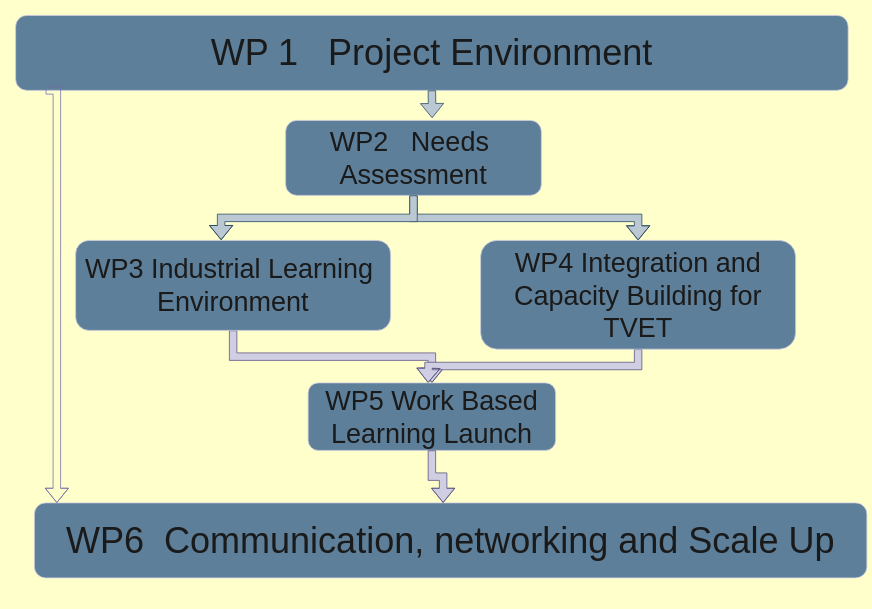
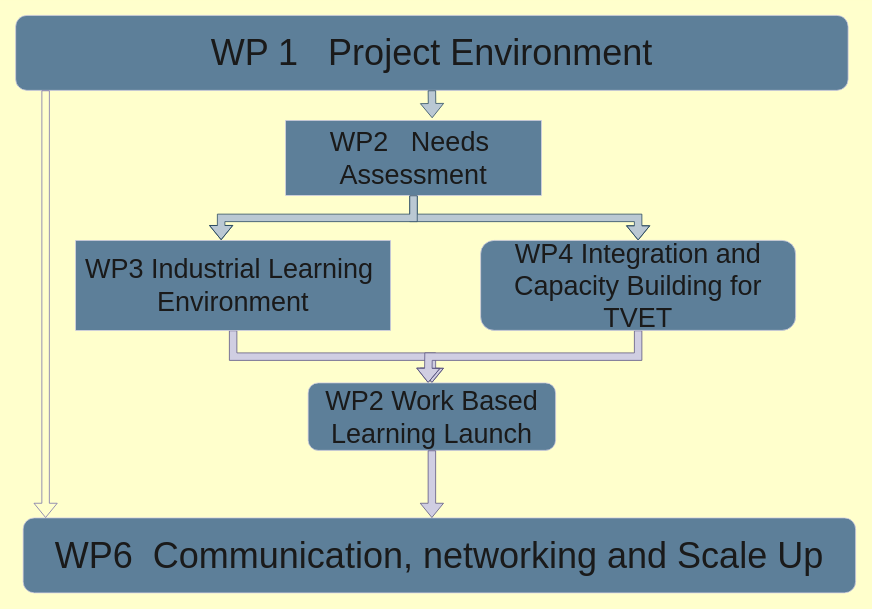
node "WP2 Needs Assessment": shape rounded rectangle -> rectangle
node "WP3 Industrial Learning Environment": shape rounded rectangle -> rectangle
node "WP4 Integration and Capacity Building for TVET": size 315x109 -> 315x90
node "WP5 Work Based Learning Launch": label "WP5 Work Based Learning Launch" -> "WP2 Work Based Learning Launch"
node "WP6 Communication, networking and Scale Up": moved (450, 540) -> (439, 555)
